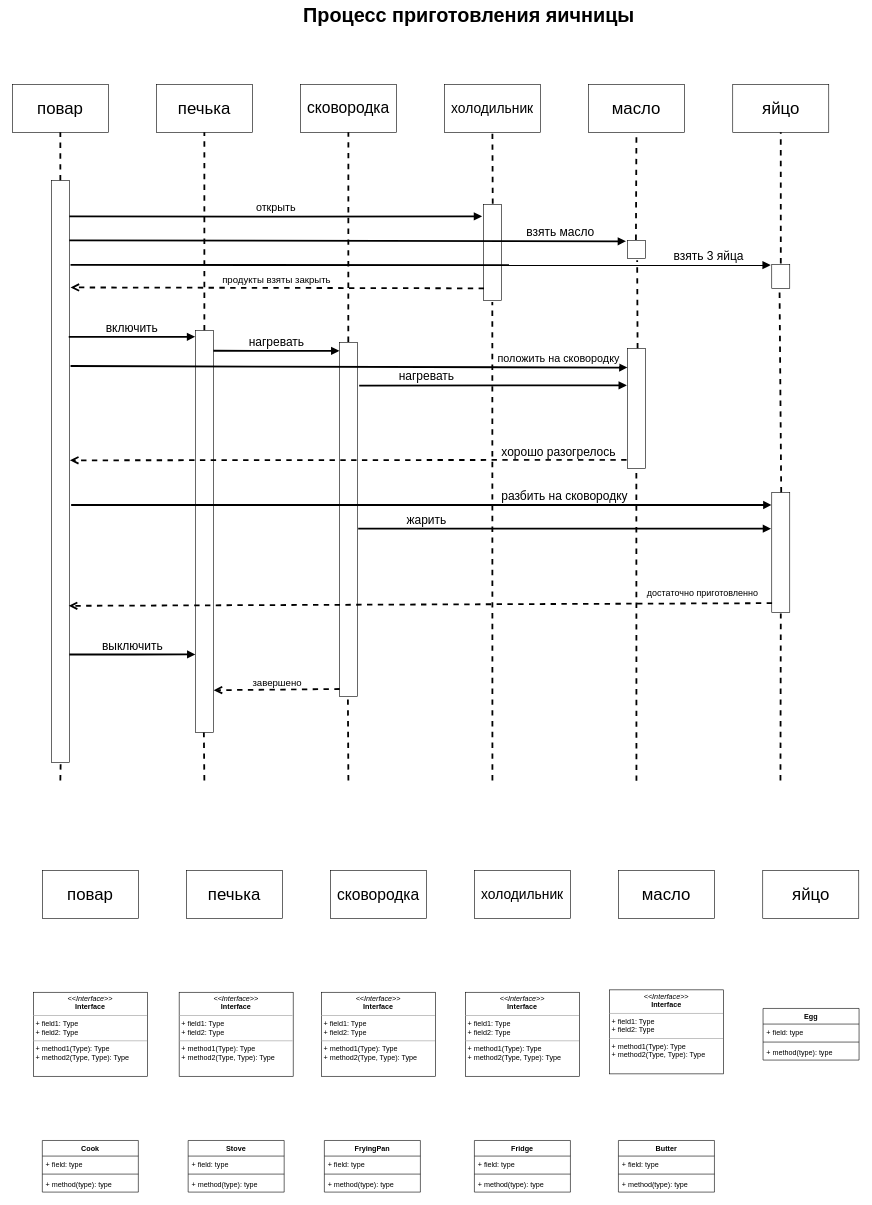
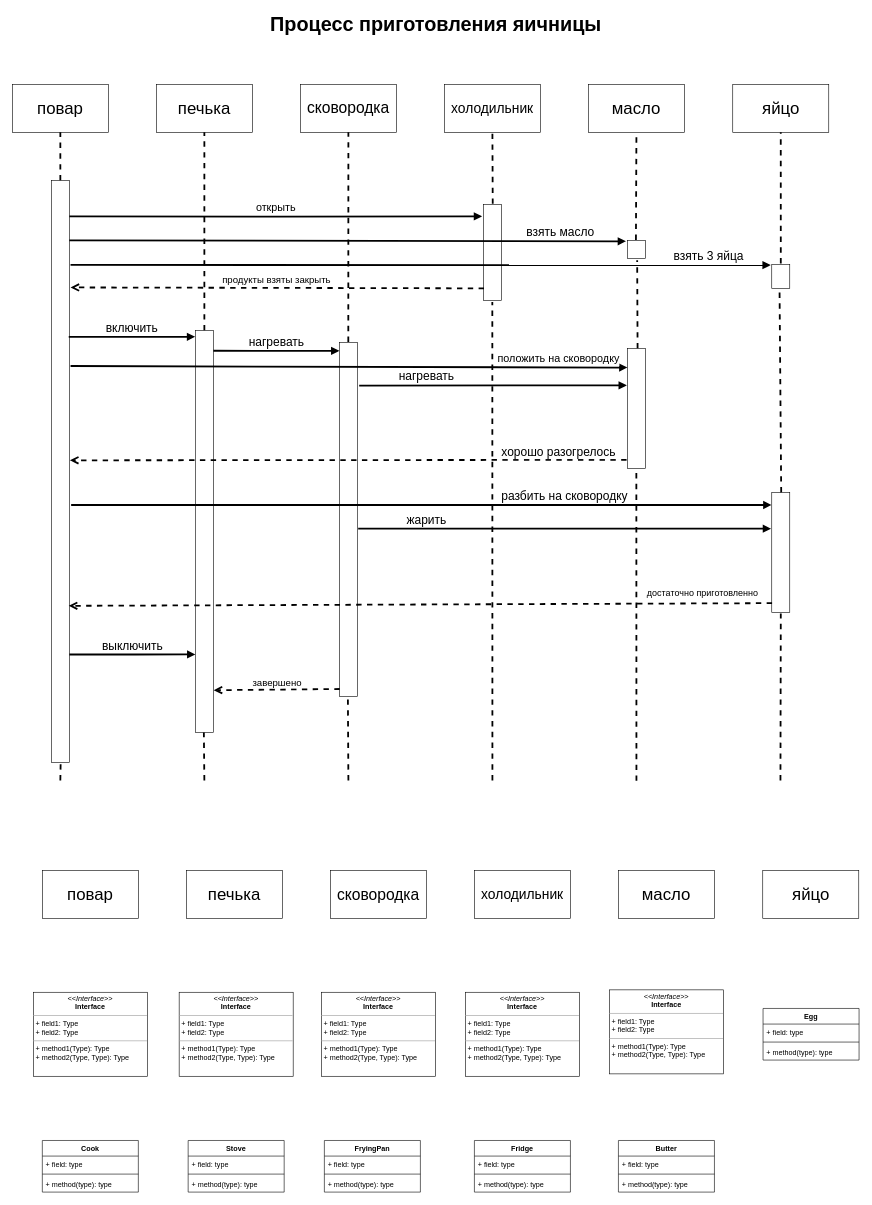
node "Процесс приготовления яичницы": moved (471, 15) -> (438, 24)
